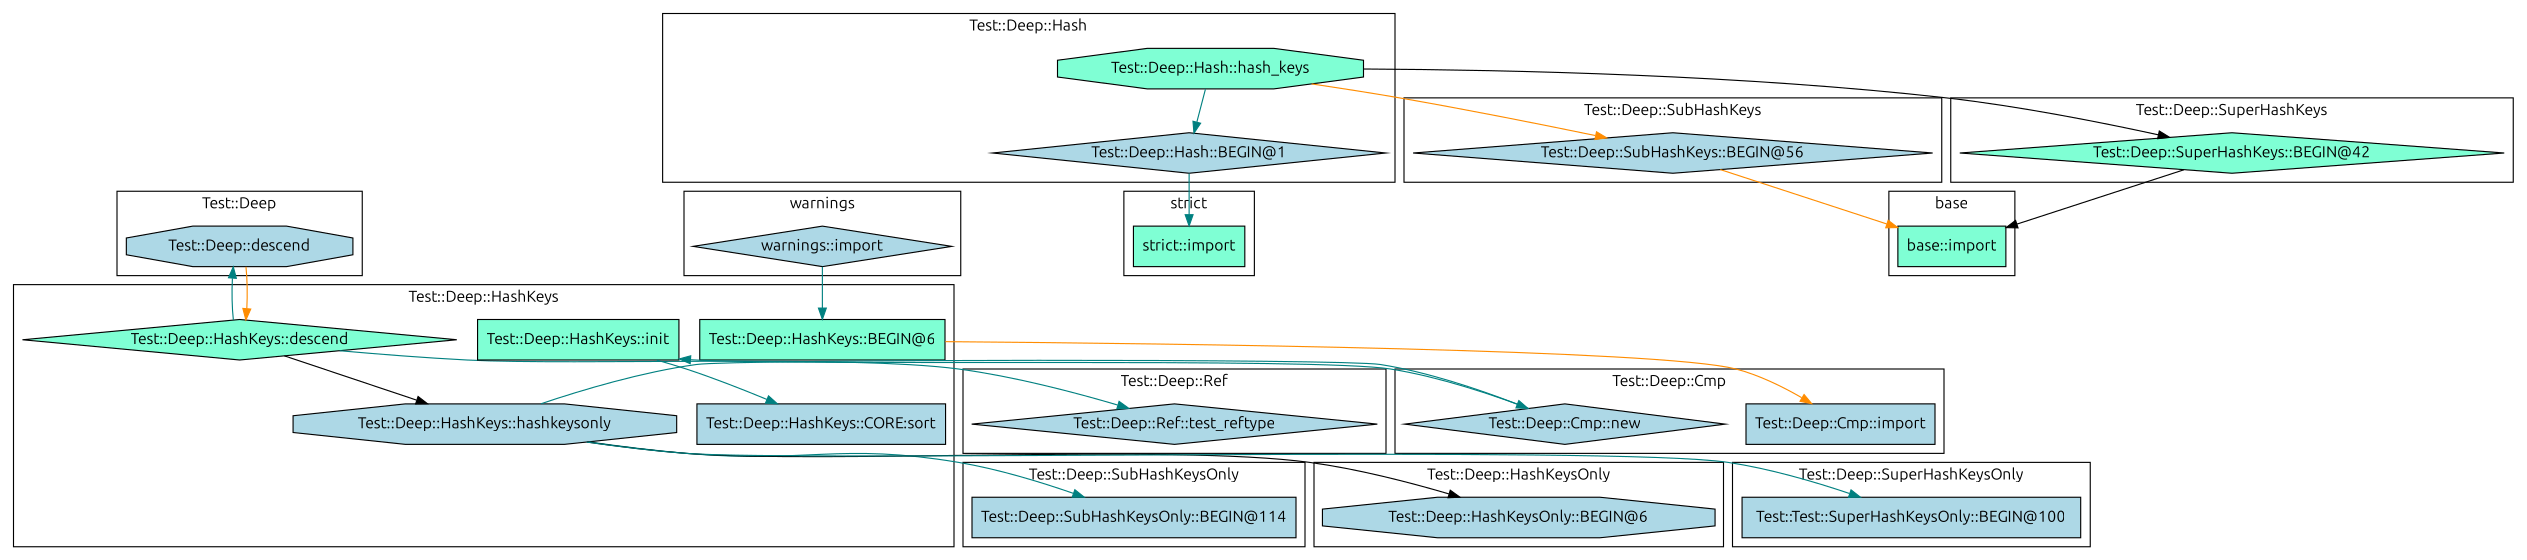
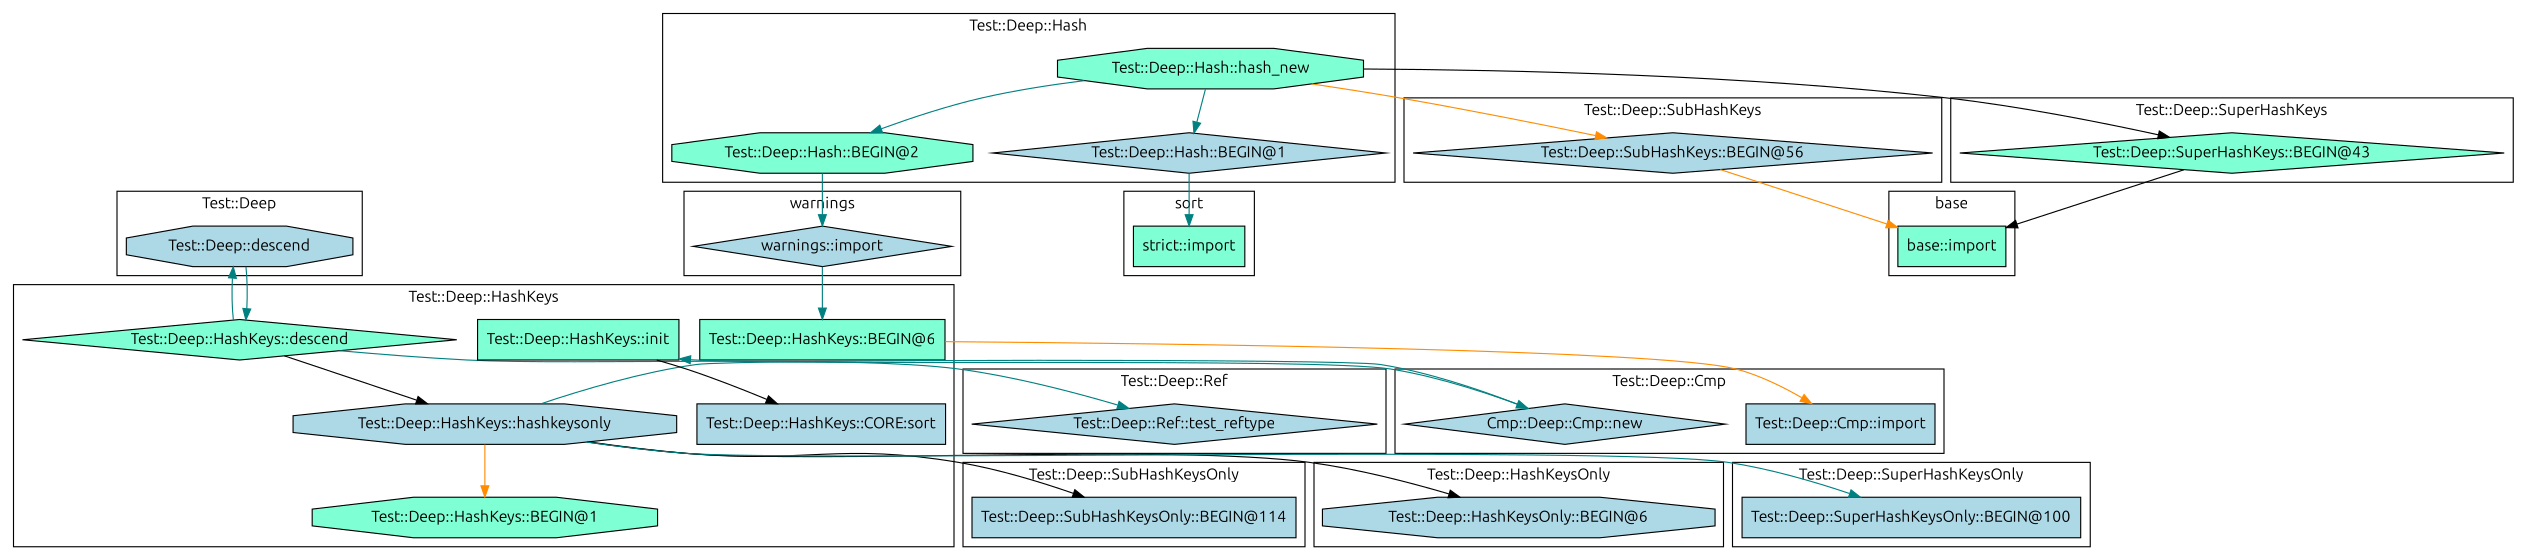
node "Test::Deep::Hash::hash_keys": label "Test::Deep::Hash::hash_keys" -> "Test::Deep::Hash::hash_new"
node "Test::Deep::Hash::BEGIN@2": added
node "Test::Deep::SuperHashKeys::BEGIN@42": label "Test::Deep::SuperHashKeys::BEGIN@42" -> "Test::Deep::SuperHashKeys::BEGIN@43"
cluster "strict": label "strict" -> "sort"
edge "Test::Deep::descend" -> "Test::Deep::HashKeys::descend": color darkorange -> teal
edge "Test::Deep::HashKeys::init" -> "Test::Deep::HashKeys::CORE:sort": color teal -> black
node "Test::Deep::Cmp::new": label "Test::Deep::Cmp::new" -> "Cmp::Deep::Cmp::new"
edge "Test::Deep::HashKeys::hashkeysonly" -> "Test::Deep::SubHashKeysOnly::BEGIN@114": color teal -> black
node "Test::Deep::HashKeys::BEGIN@1": added
node "Test::Test::SuperHashKeysOnly::BEGIN@100": label "Test::Test::SuperHashKeysOnly::BEGIN@100" -> "Test::Deep::SuperHashKeysOnly::BEGIN@100"
